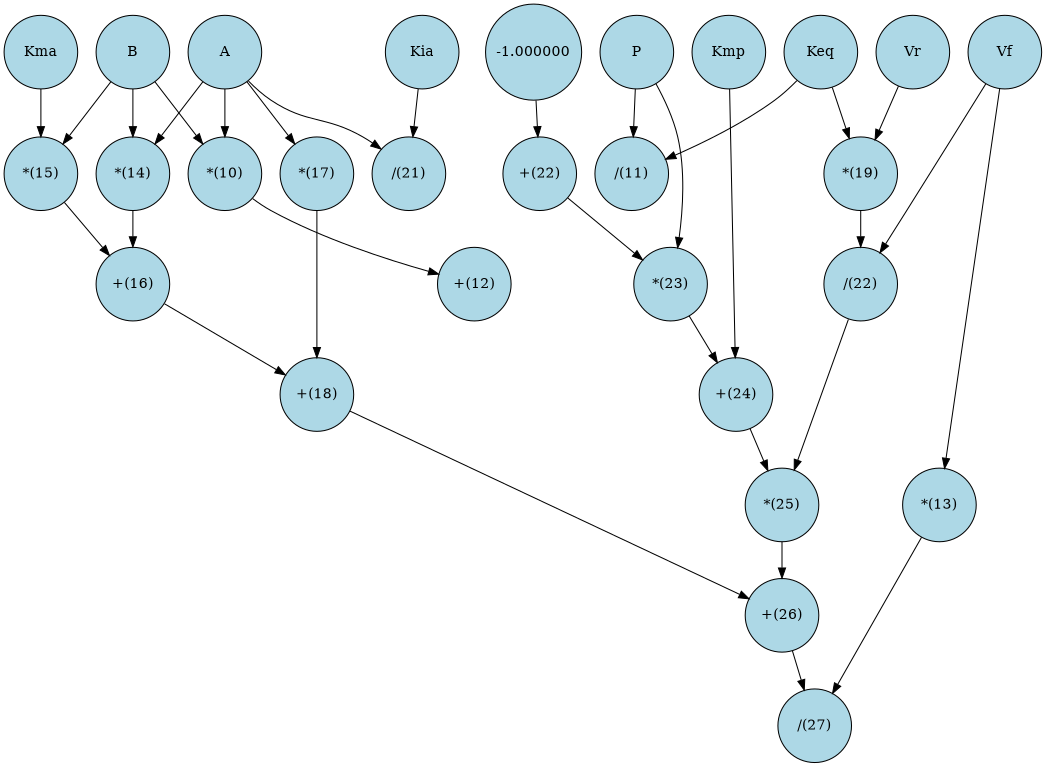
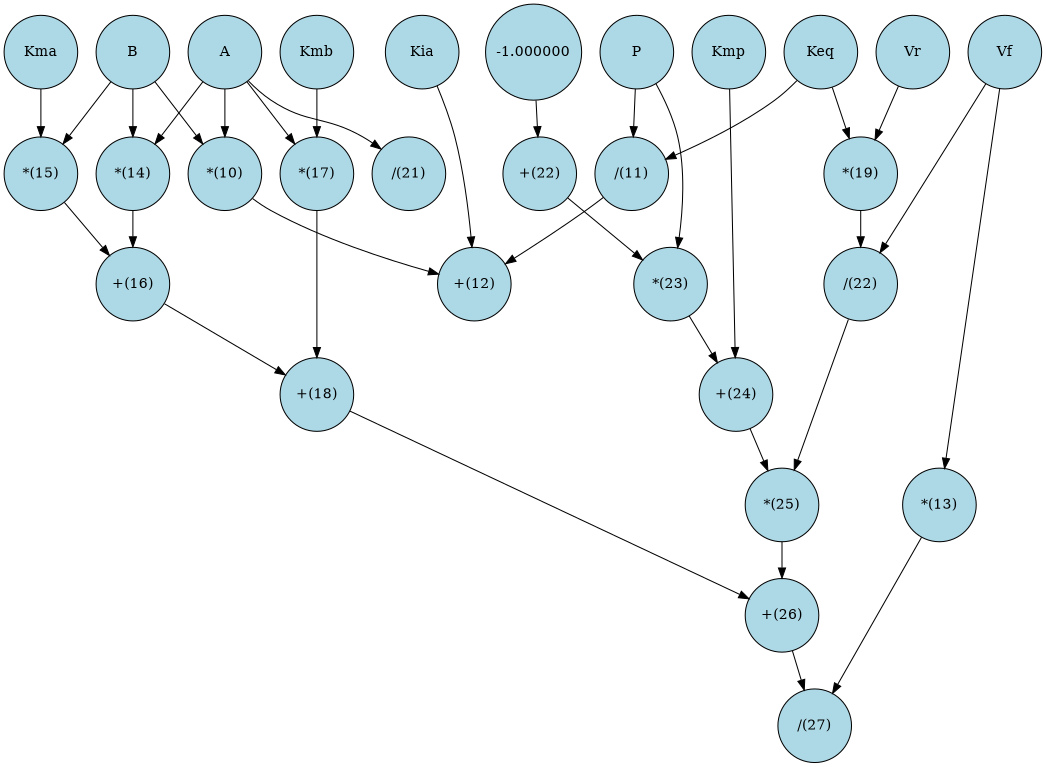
node "Kmb": added
edge "Kia" -> "/(21)": now "Kia" -> "+(12)"
edge "/(11)" -> "+(12)": added
